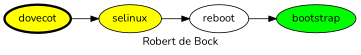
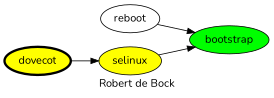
edge "selinux" -> "reboot": now "selinux" -> "bootstrap"
